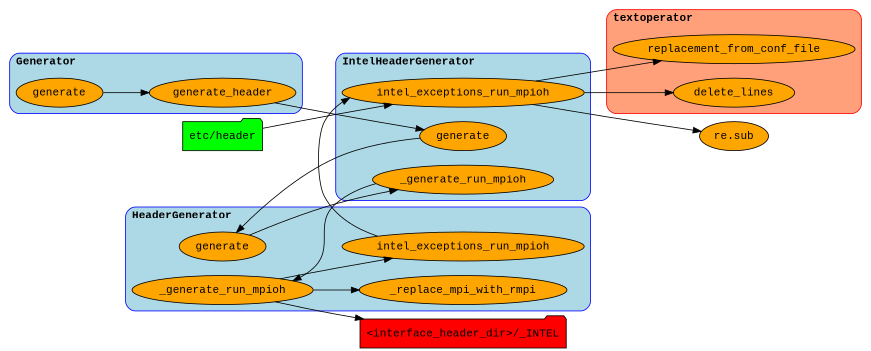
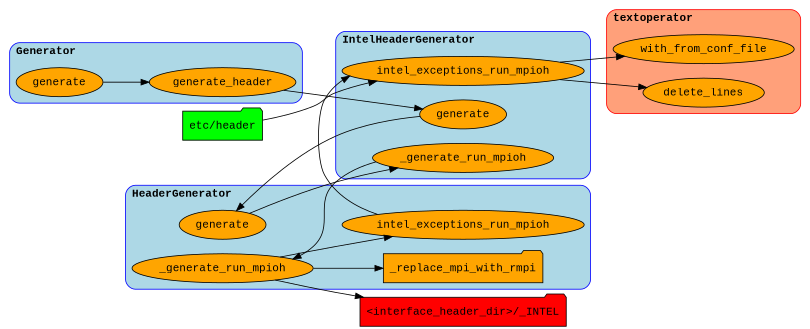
node "replacement_from_conf_file": label "replacement_from_conf_file" -> "with_from_conf_file"
node "re.sub": removed
node "_replace_mpi_with_rmpi": shape ellipse -> folder
